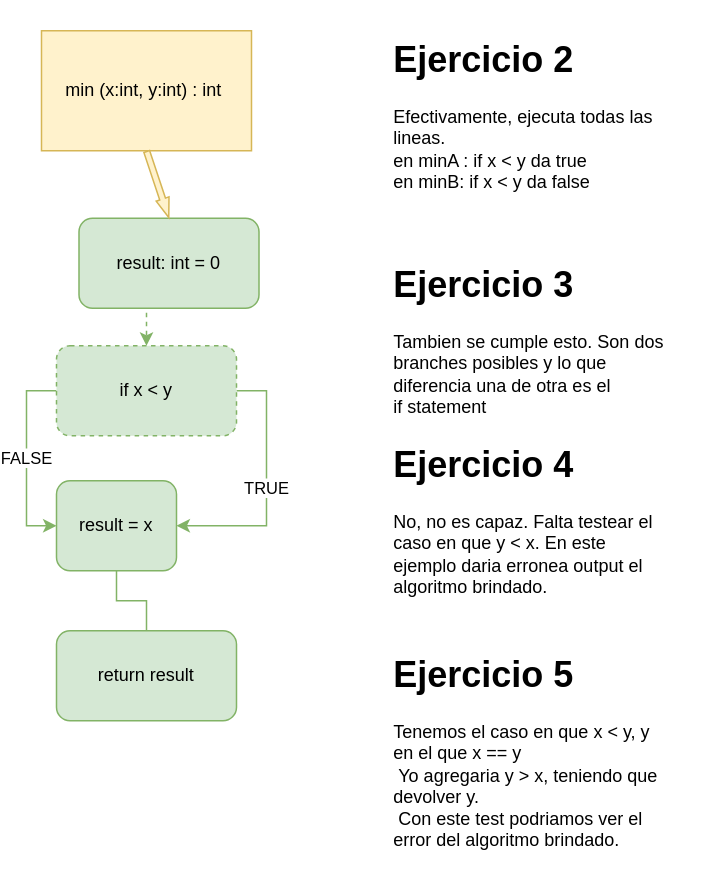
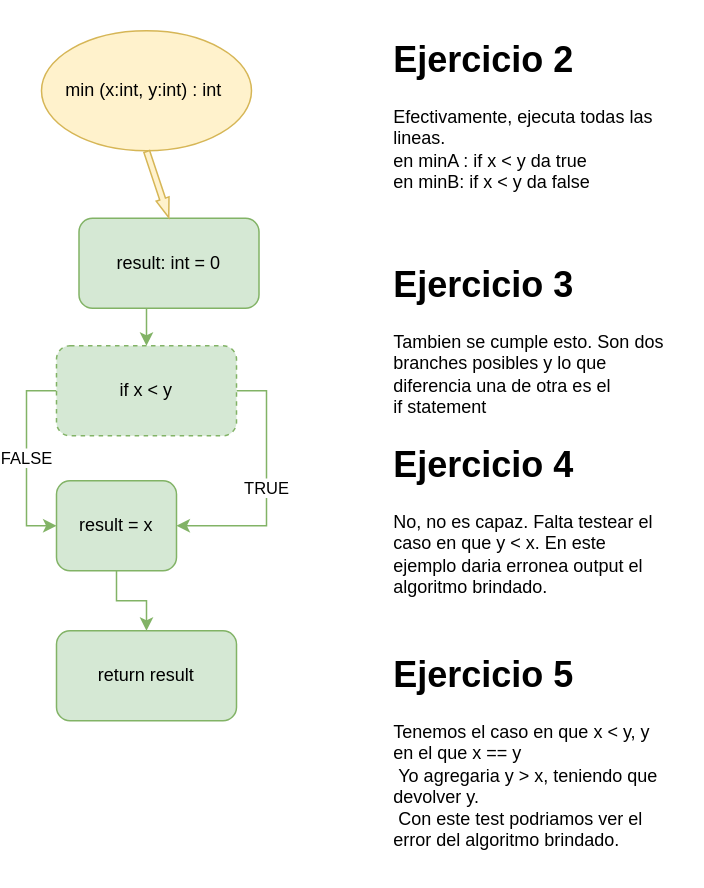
node "min (x:int, y:int) : int": shape rectangle -> ellipse
edge "result: int = 0" -> "if x < y": style dashed -> solid
edge "result = x" -- "return result": arrowhead none -> classic
